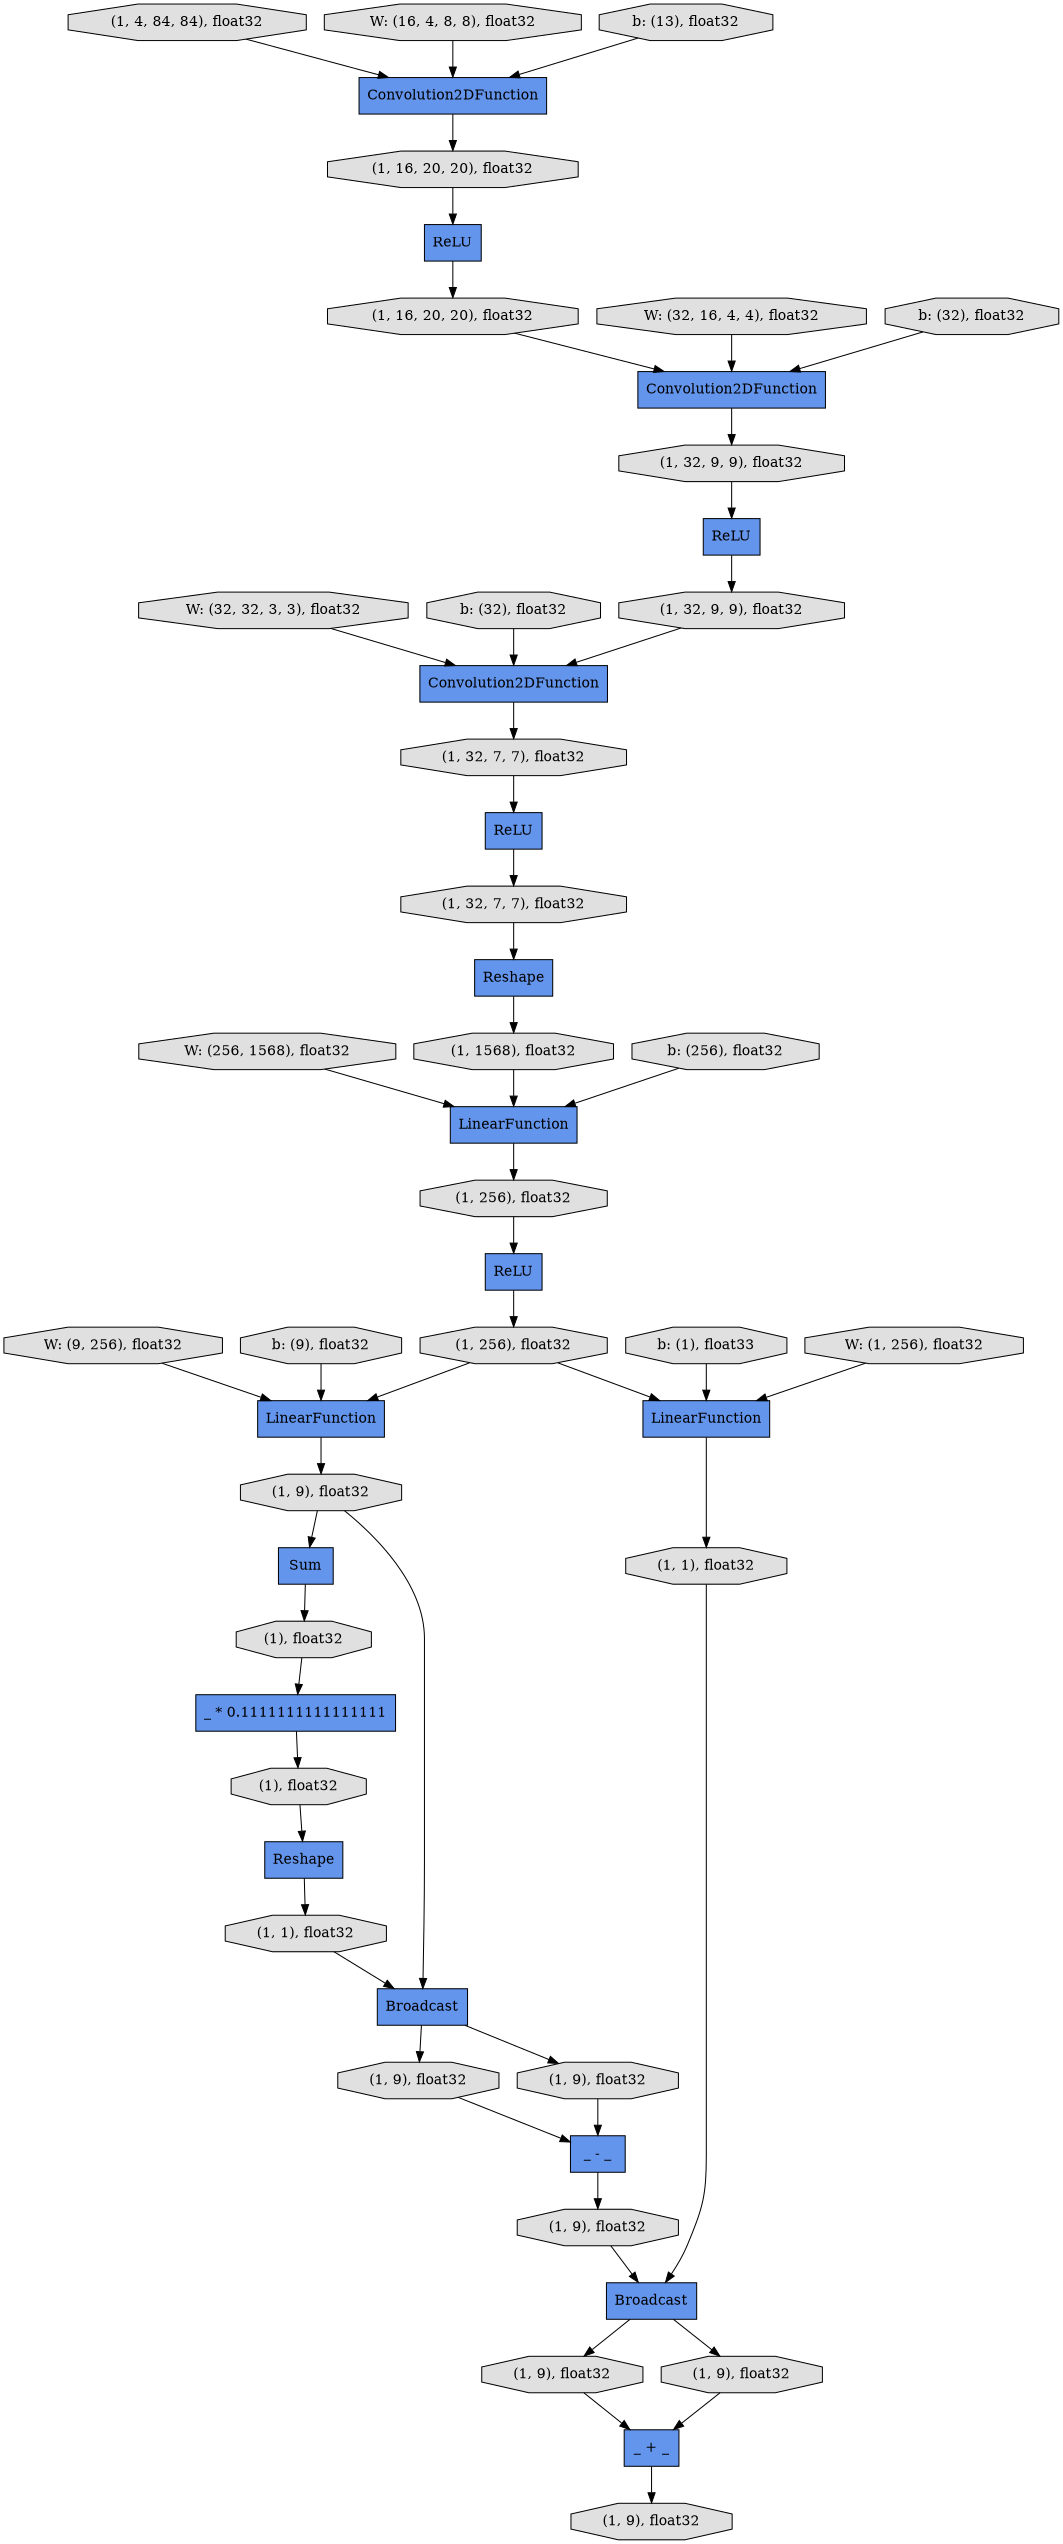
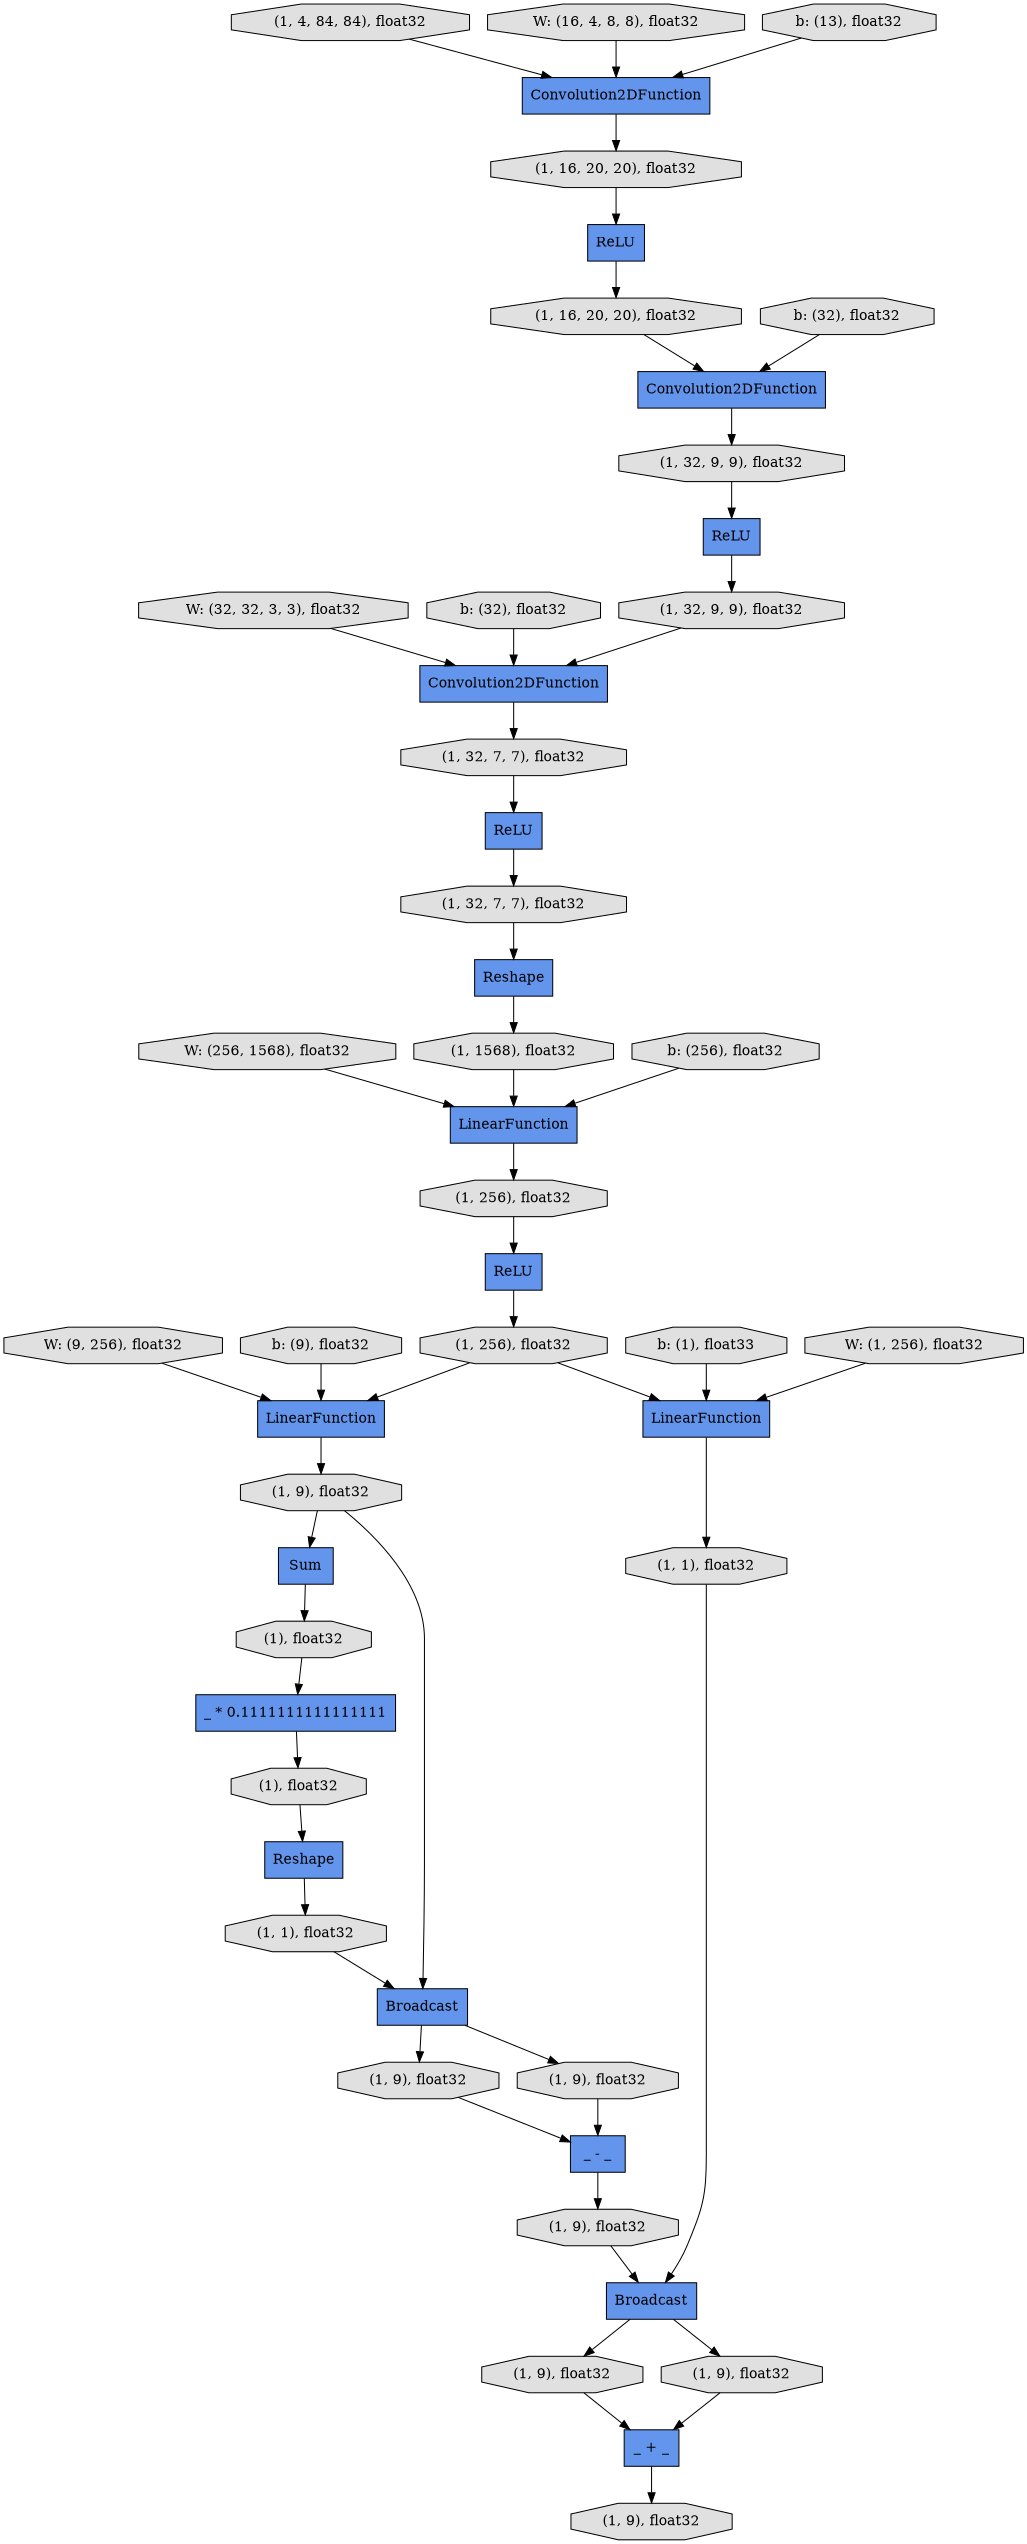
node "W: (32, 16, 4, 4), float32": removed
